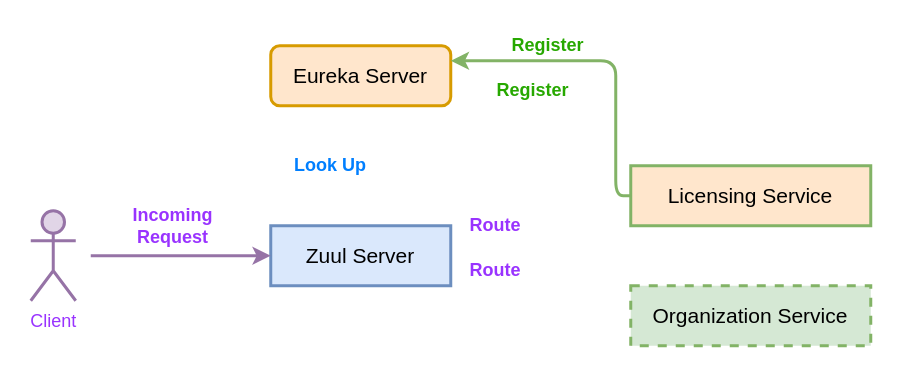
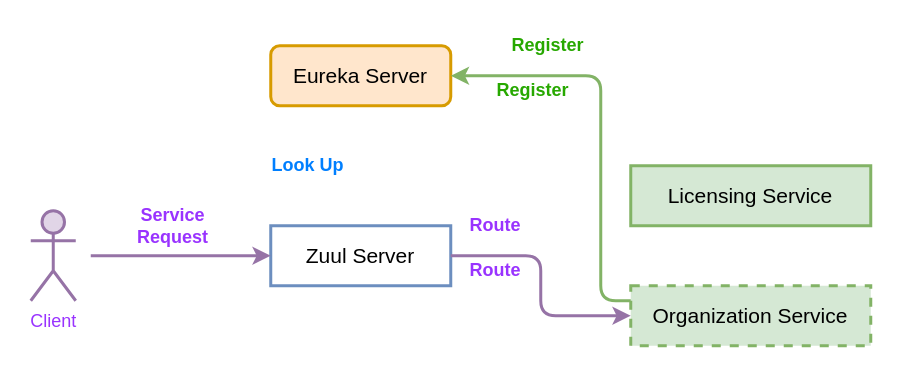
edge "Licensing Service" -> "Eureka Server": removed
edge "Organization Service" -> "Eureka Server": added
node "Look Up": moved (331, 166) -> (308, 166)
node "Licensing Service": fillcolor #ffe6cc -> #d5e8d4
node "Incoming Request": label "Incoming Request" -> "Service Request"
node "Zuul Server": fillcolor #dae8fc -> #ffffff
edge "Zuul Server" -> "Organization Service": added
